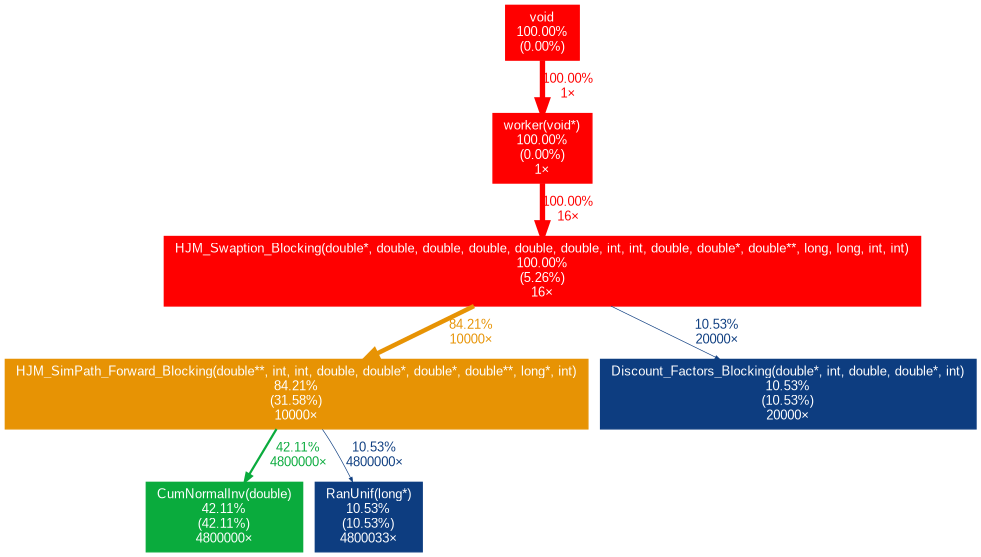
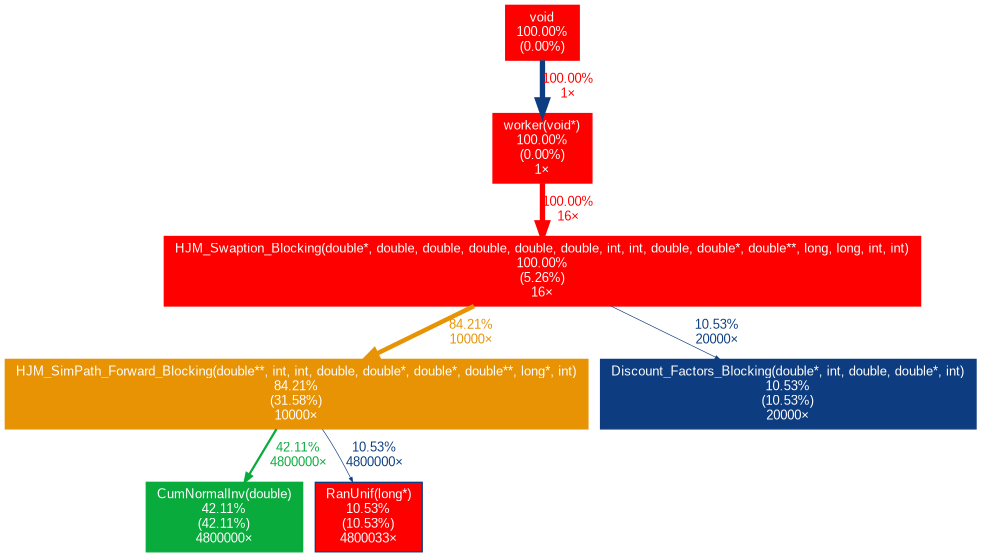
edge "void 100.00% (0.00%)" -> "worker(void*) 100.00% (0.00%) 1×": color #ff0000 -> #0d3d80
node "RanUnif(long*) 10.53% (10.53%) 4800033×": fillcolor #0d3d80 -> #ff0000
